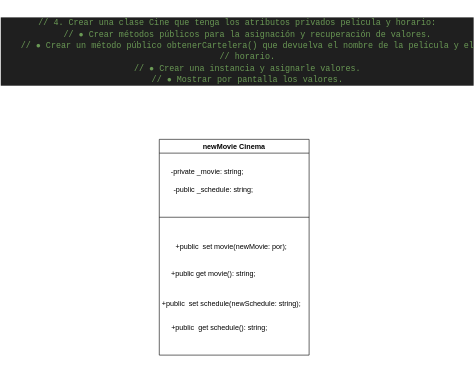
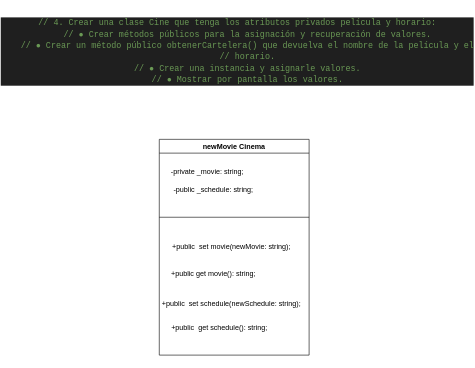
node "+public set movie(newMovie: por);": label "+public set movie(newMovie: por);" -> "+public set movie(newMovie: string);"
